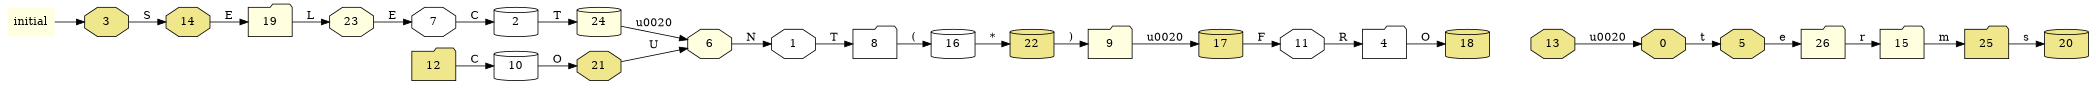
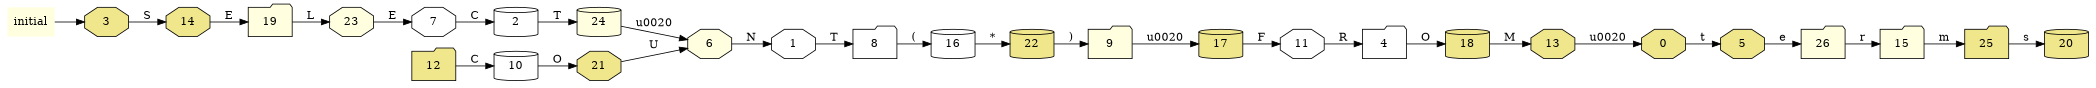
edge "18" -> "13": added, label "M"
